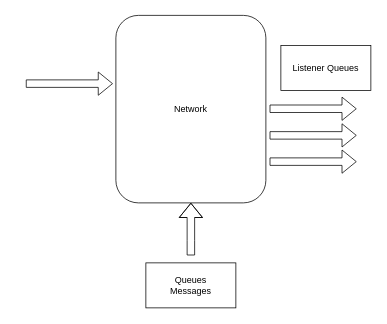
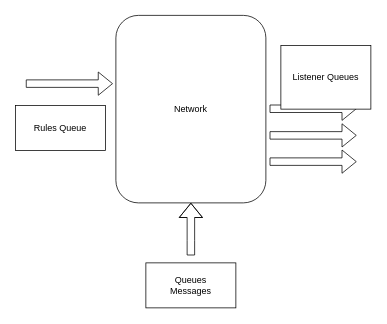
node "Listener Queues": size 90x45 -> 90x64
node "Rules Queue": added
